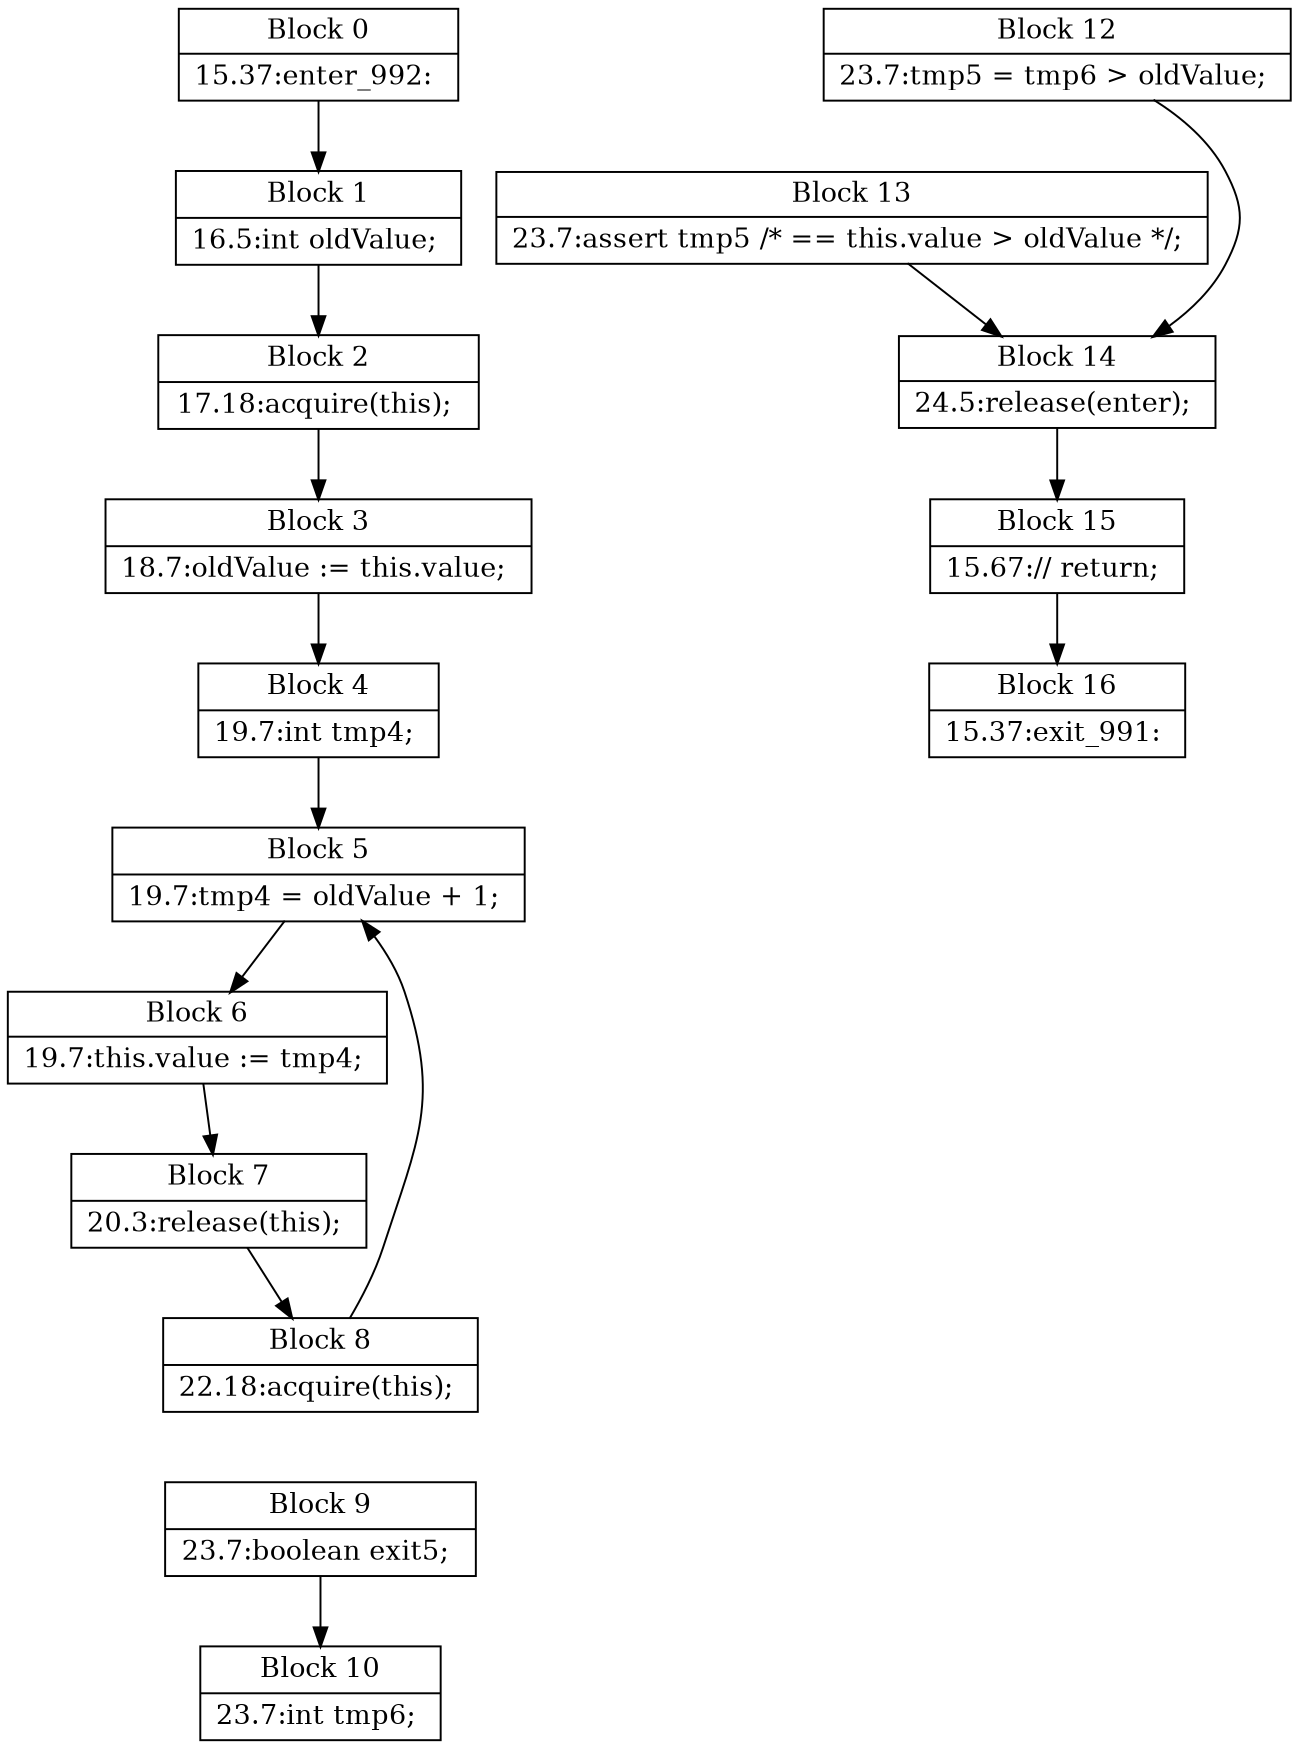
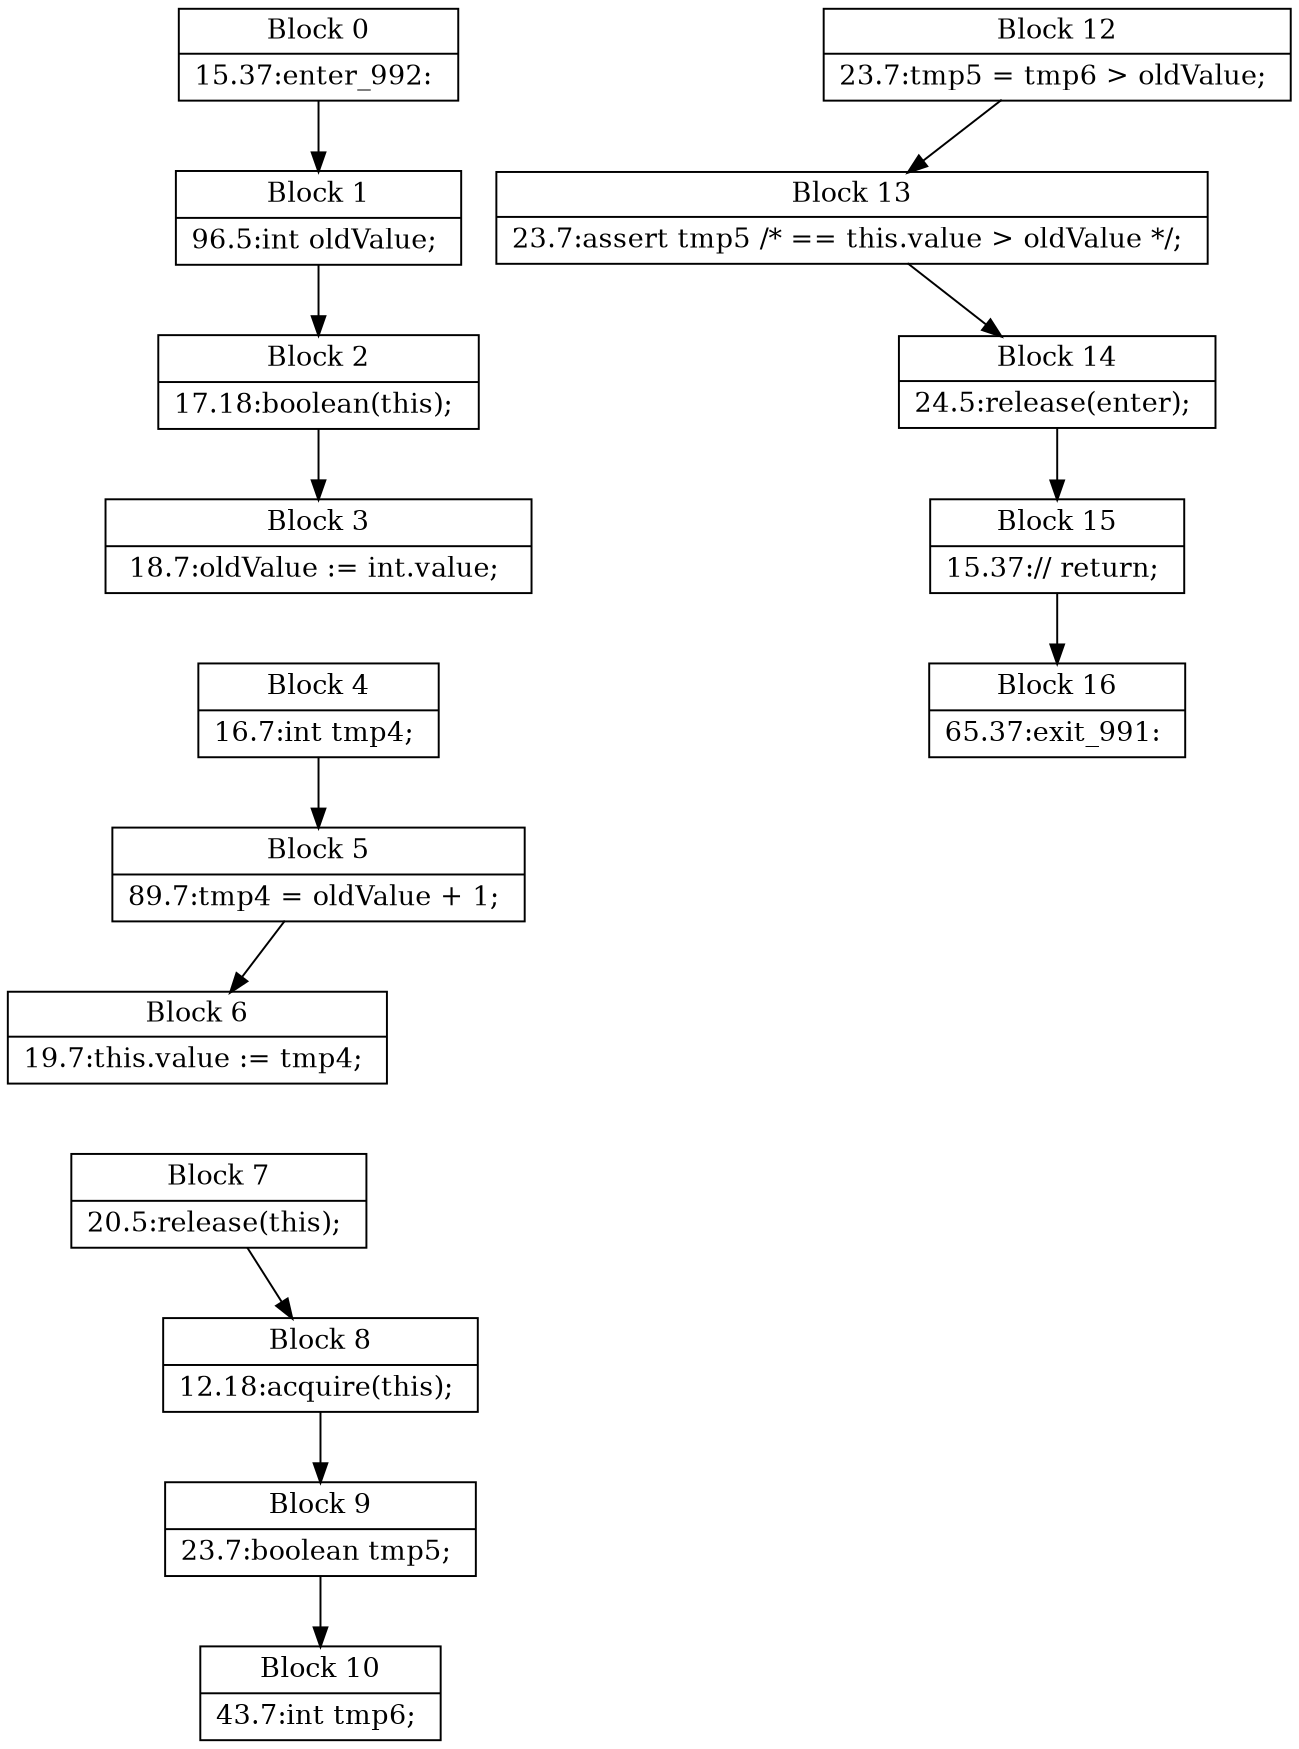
edge "Block 12" -> "Block 14": now "Block 12" -> "Block 13"
node "Block 1": text "16.5:int oldValue;" -> "96.5:int oldValue;"
node "Block 2": text "17.18:acquire(this);" -> "17.18:boolean(this);"
node "Block 3": text "18.7:oldValue := this.value;" -> "18.7:oldValue := int.value;"
node "Block 15": text "15.67:// return;" -> "15.37:// return;"
edge "Block 3" -> "Block 4": removed
node "Block 4": text "19.7:int tmp4;" -> "16.7:int tmp4;"
node "Block 16": text "15.37:exit_991:" -> "65.37:exit_991:"
node "Block 5": text "19.7:tmp4 = oldValue + 1;" -> "89.7:tmp4 = oldValue + 1;"
edge "Block 6" -> "Block 7": removed
edge "Block 8" -> "Block 5": now "Block 8" -> "Block 9"
node "Block 7": text "20.3:release(this);" -> "20.5:release(this);"
node "Block 8": text "22.18:acquire(this);" -> "12.18:acquire(this);"
node "Block 9": text "23.7:boolean exit5;" -> "23.7:boolean tmp5;"
node "Block 10": text "23.7:int tmp6;" -> "43.7:int tmp6;"
